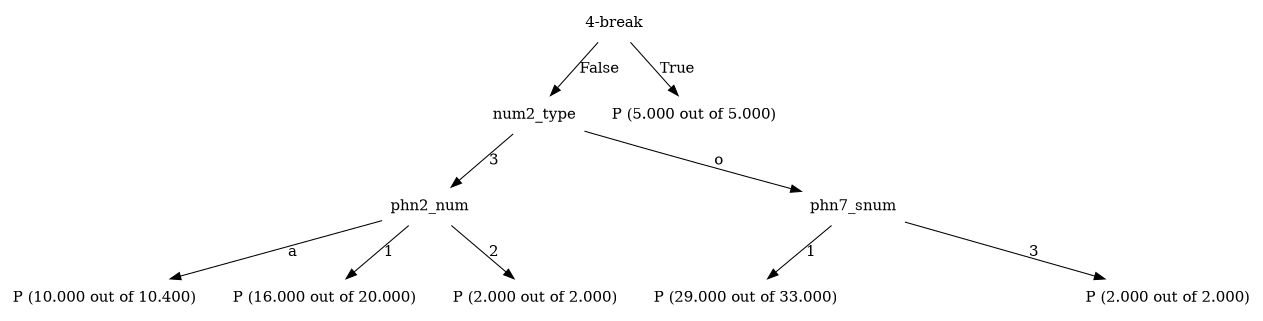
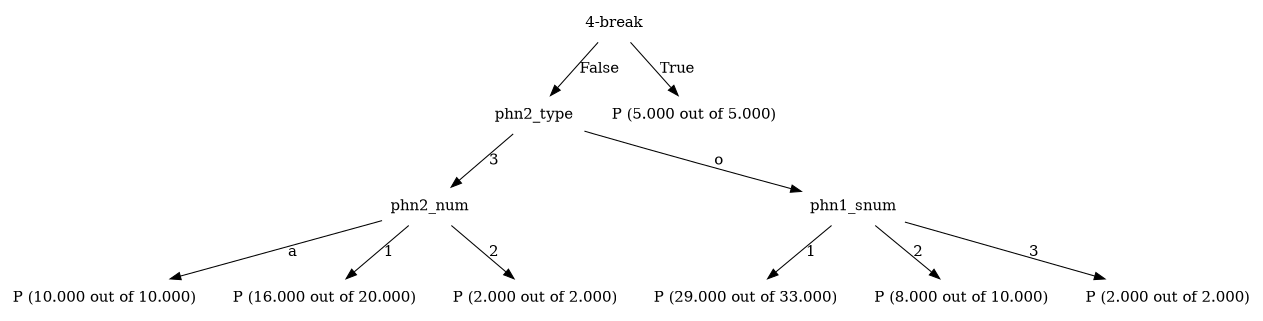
node "num2_type": label "num2_type" -> "phn2_type"
node "phn7_snum": label "phn7_snum" -> "phn1_snum"
node "P (10.000 out of 10.400)": label "P (10.000 out of 10.400)" -> "P (10.000 out of 10.000)"
node "P (8.000 out of 10.000)": added
